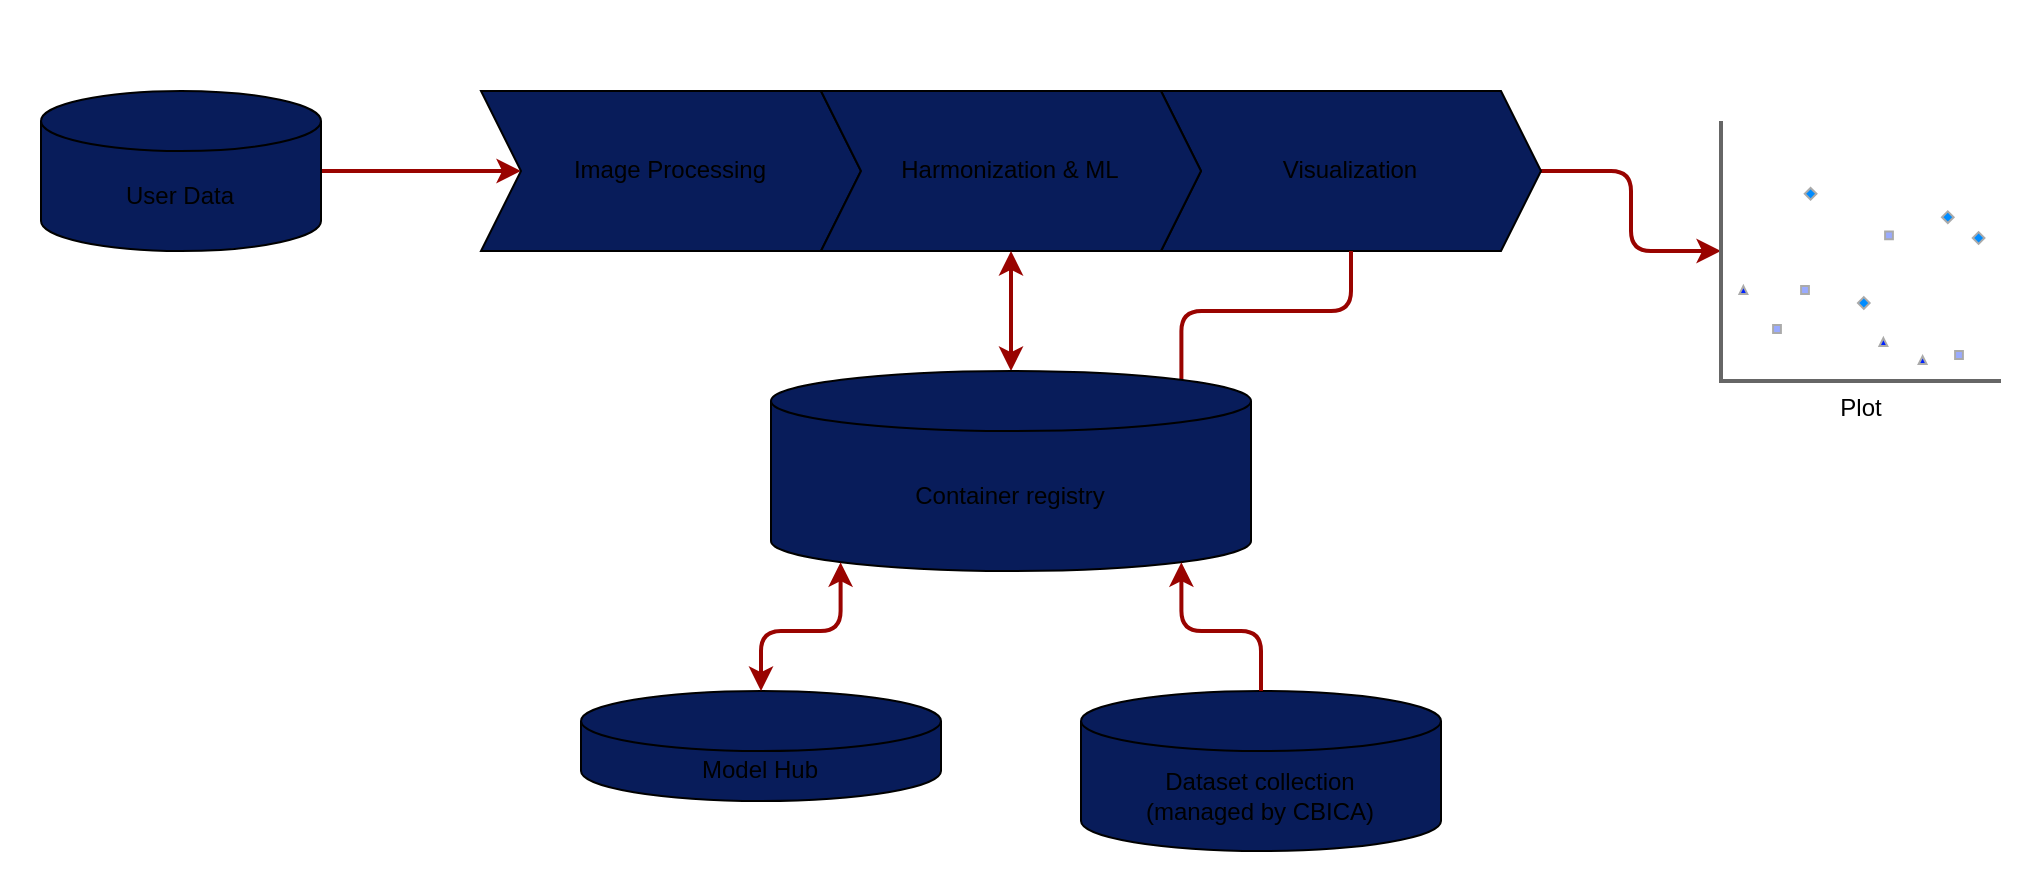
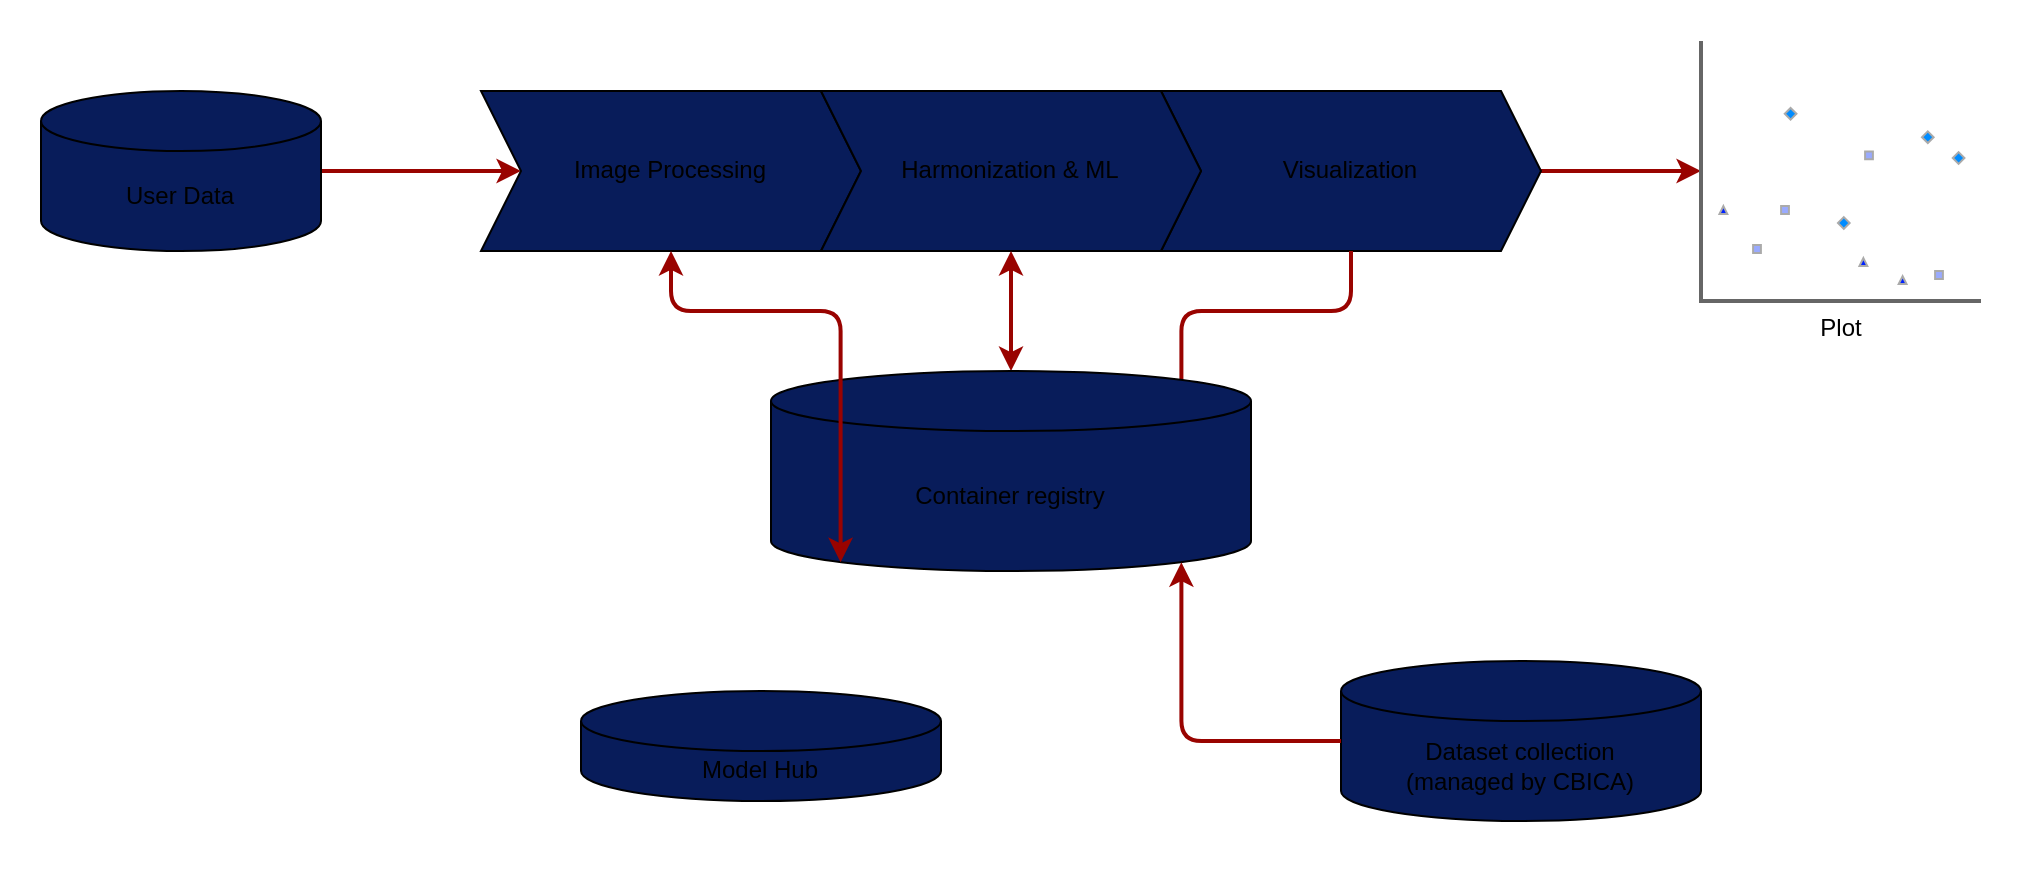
node "Plot": moved (1861, 251) -> (1841, 171)
edge "Container registry" -- "Model Hub": now "Container registry" -- "Image Processing"
node "Dataset collection (managed by CBICA)": moved (1261, 771) -> (1521, 741)
